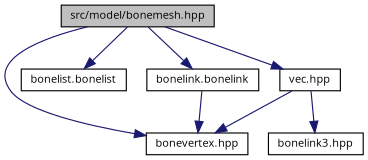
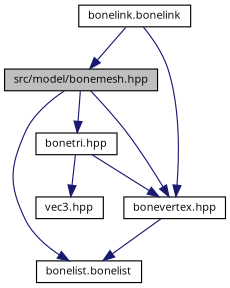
edge "src/model/bonemesh.hpp" -> "bonelink.bonelink": reversed
node "vec.hpp": label "vec.hpp" -> "bonetri.hpp"
node "bonelink3.hpp": label "bonelink3.hpp" -> "vec3.hpp"
edge "bonevertex.hpp" -> "bonelist.bonelist": added
